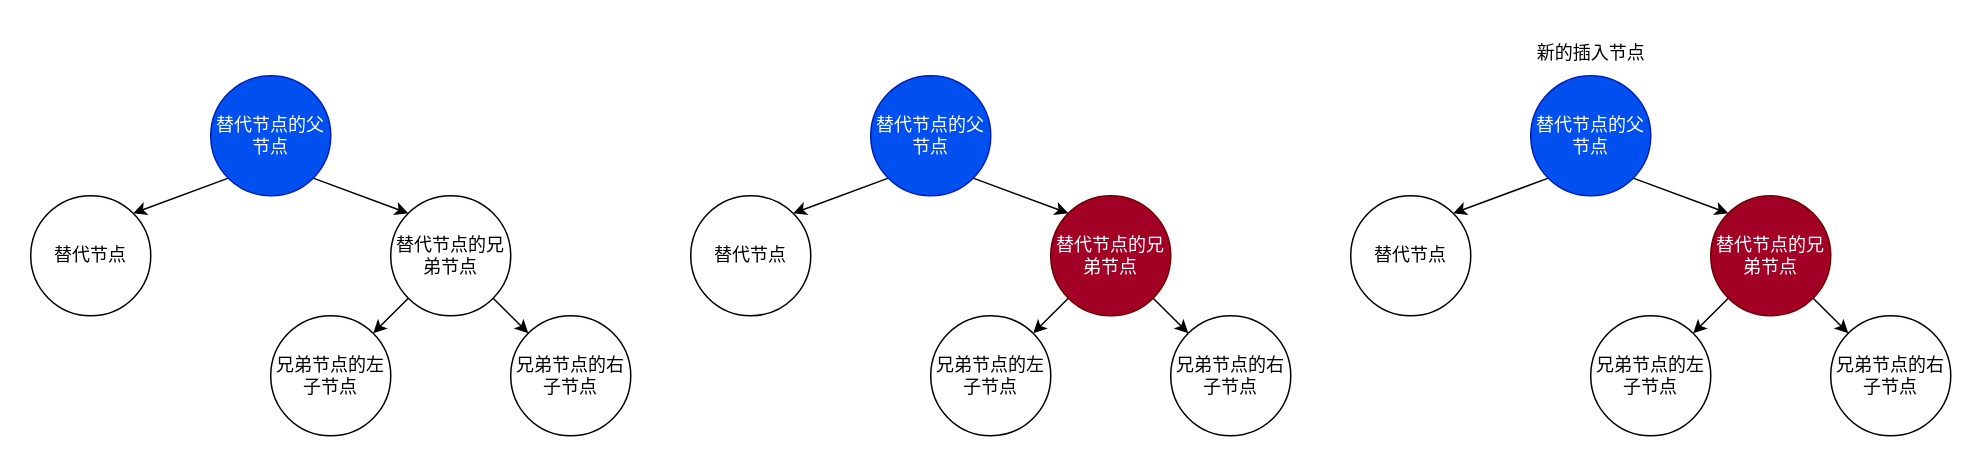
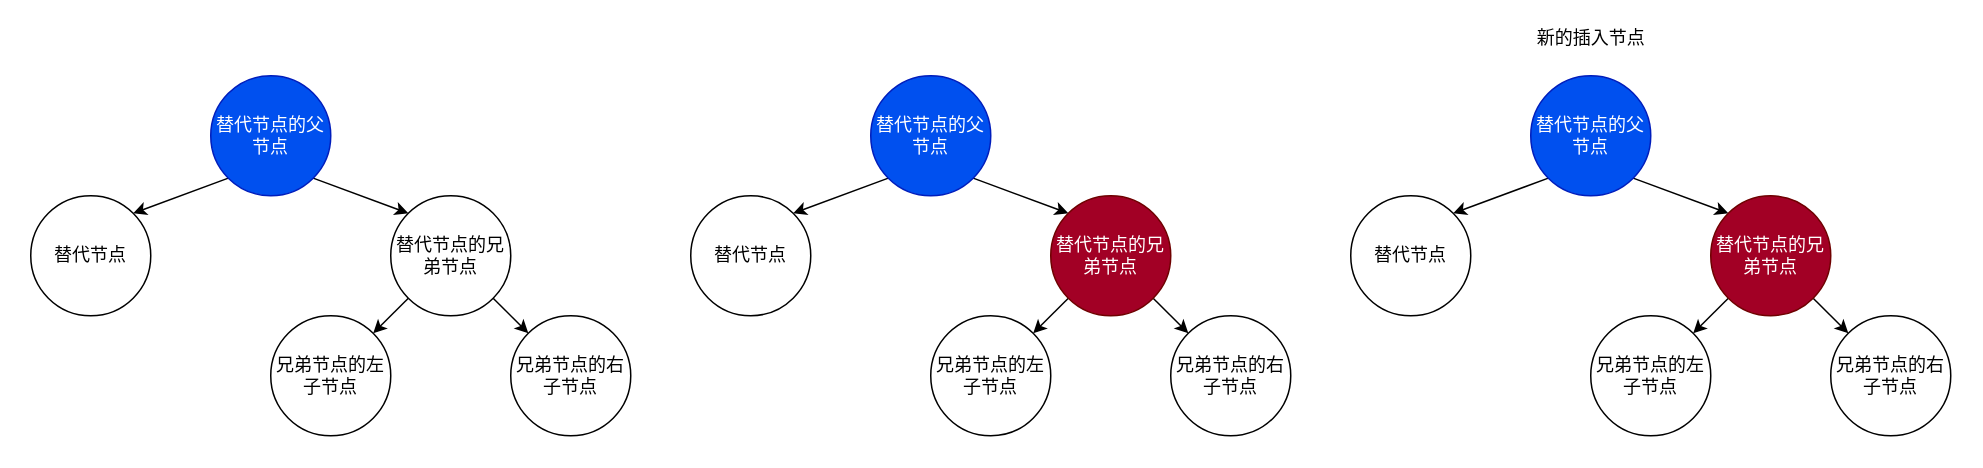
node "新的插入节点": moved (1591, 53) -> (1591, 38)
